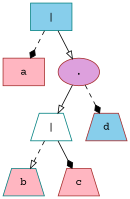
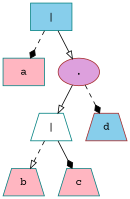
node "a": color brown -> teal
node "c": color brown -> teal
